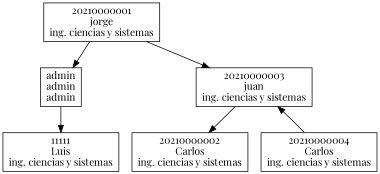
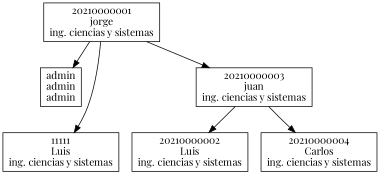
edge "admin admin admin" -> "11111 Luis ing. ciencias y sistemas": now "20210000001 jorge ing. ciencias y sistemas" -> "11111 Luis ing. ciencias y sistemas"
edge "20210000004 Carlos ing. ciencias y sistemas" -> "20210000003 juan ing. ciencias y sistemas": reversed
node "20210000002 Carlos ing. ciencias y sistemas": label "20210000002 Carlos ing. ciencias y sistemas" -> "20210000002 Luis ing. ciencias y sistemas"
